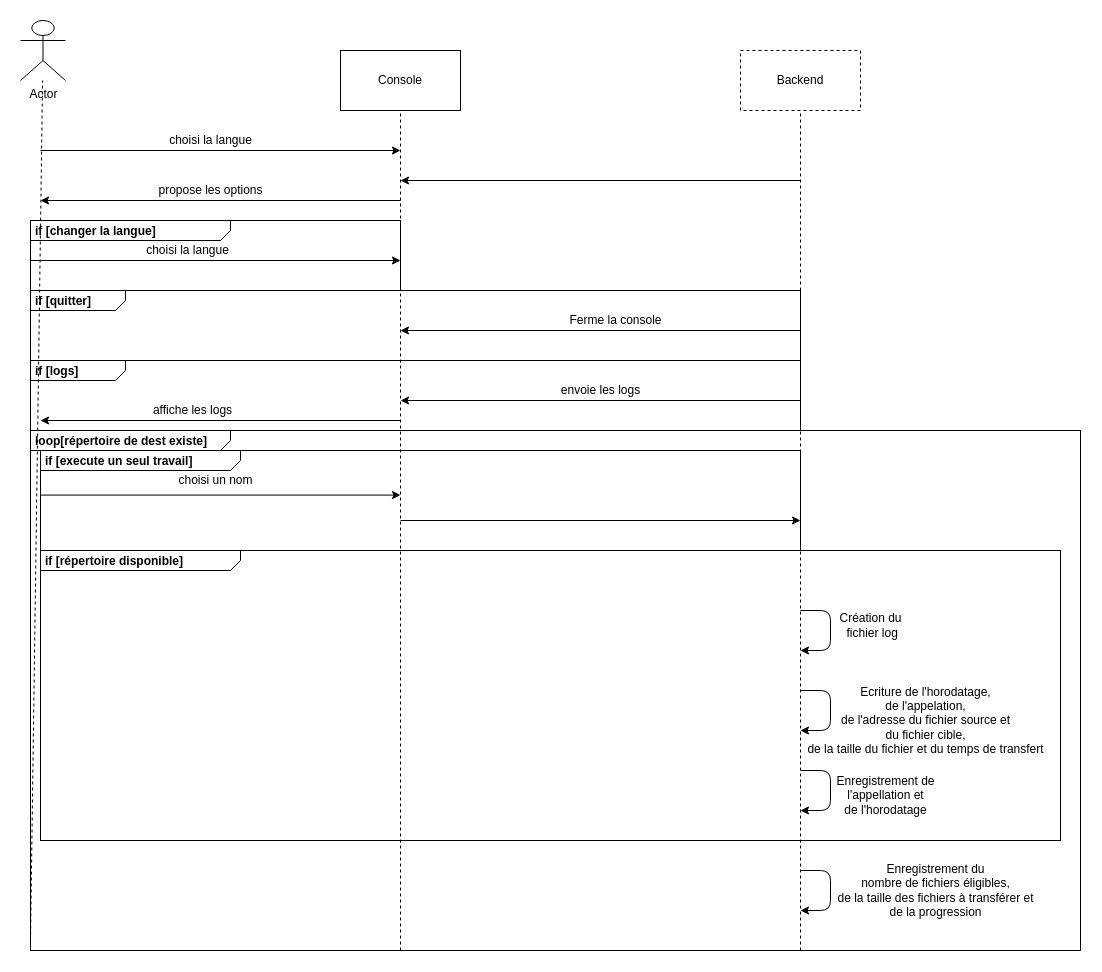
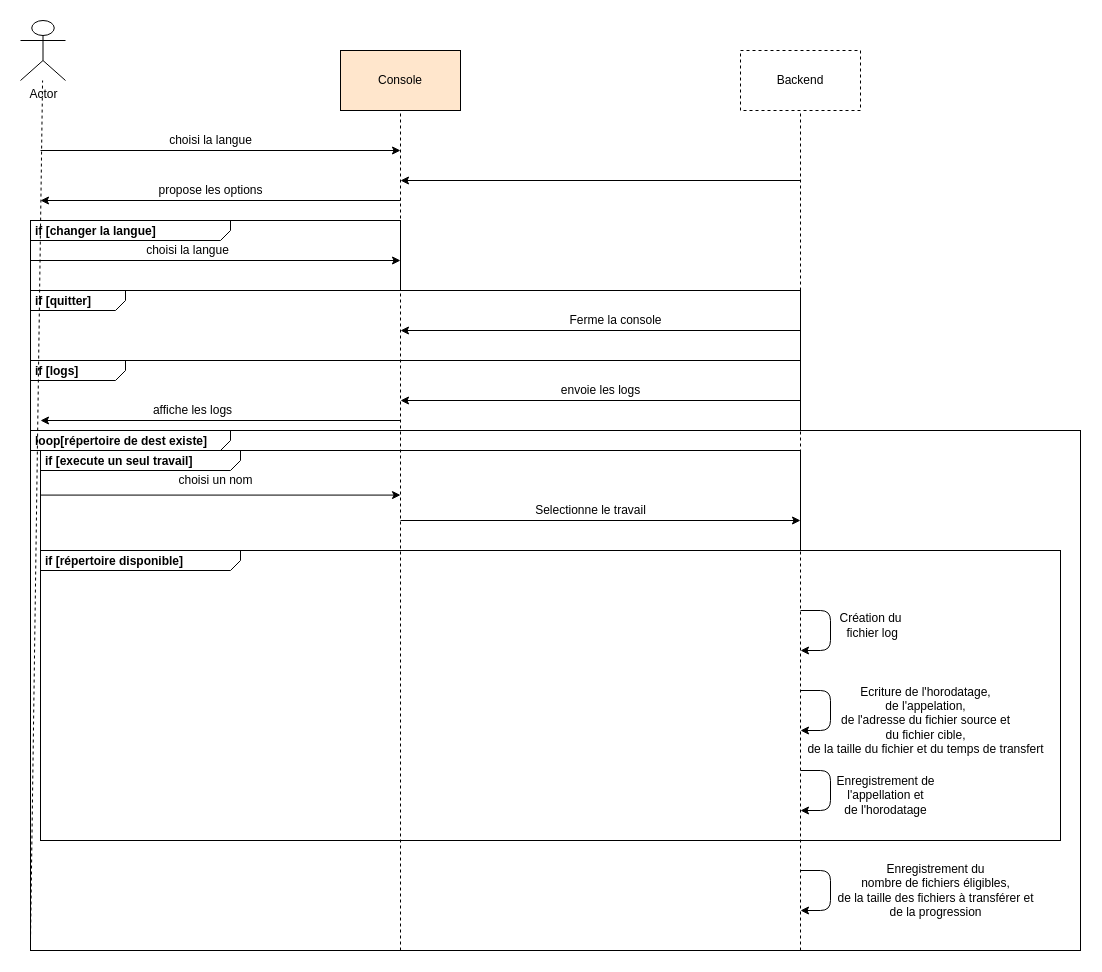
node "Console": fillcolor #ffffff -> #ffe6cc
node "Selectionne le travail": added
